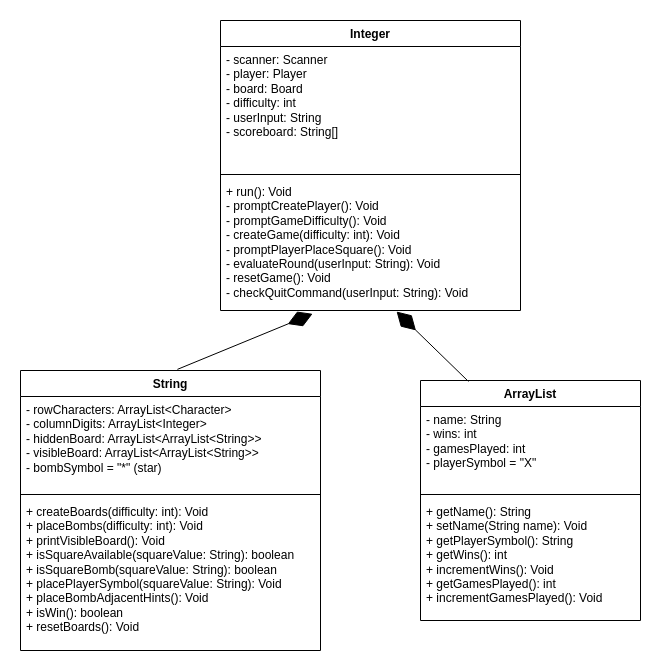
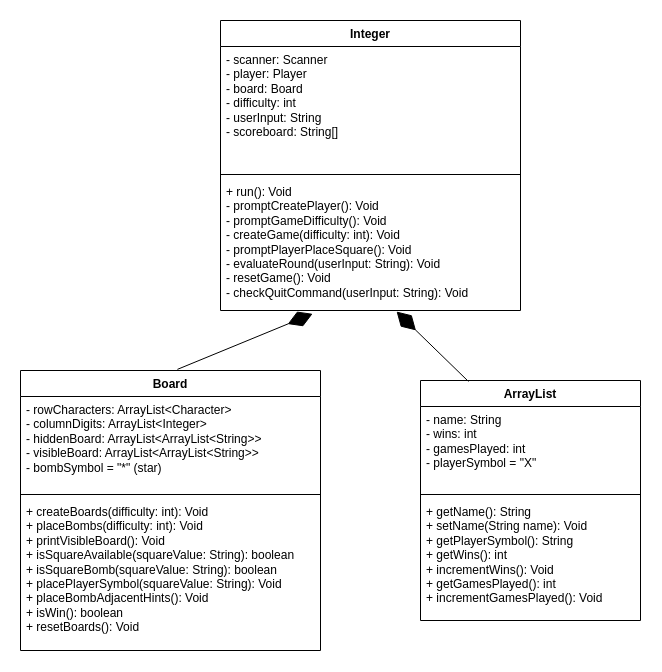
node "String": label "String" -> "Board"
